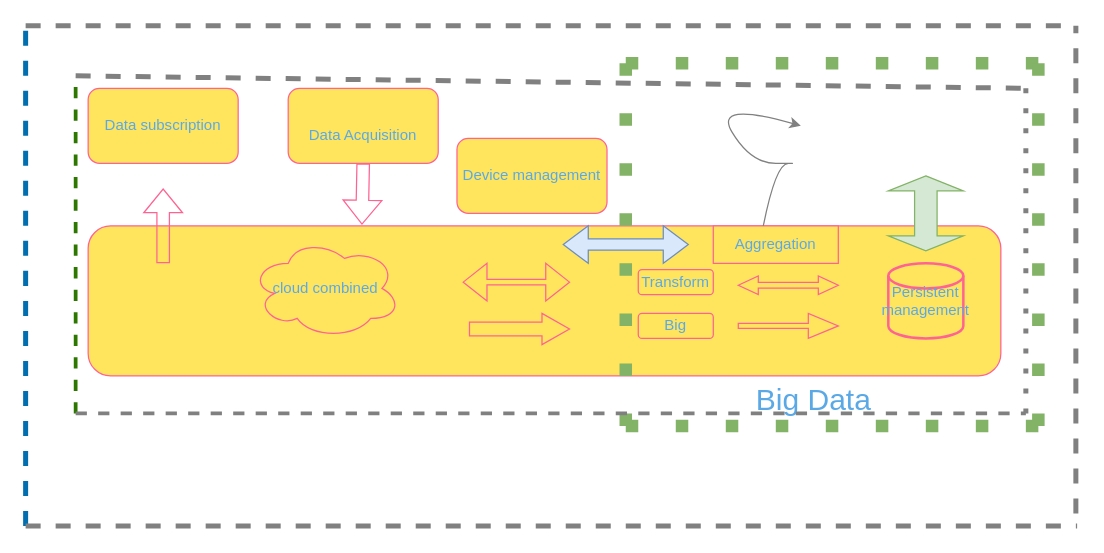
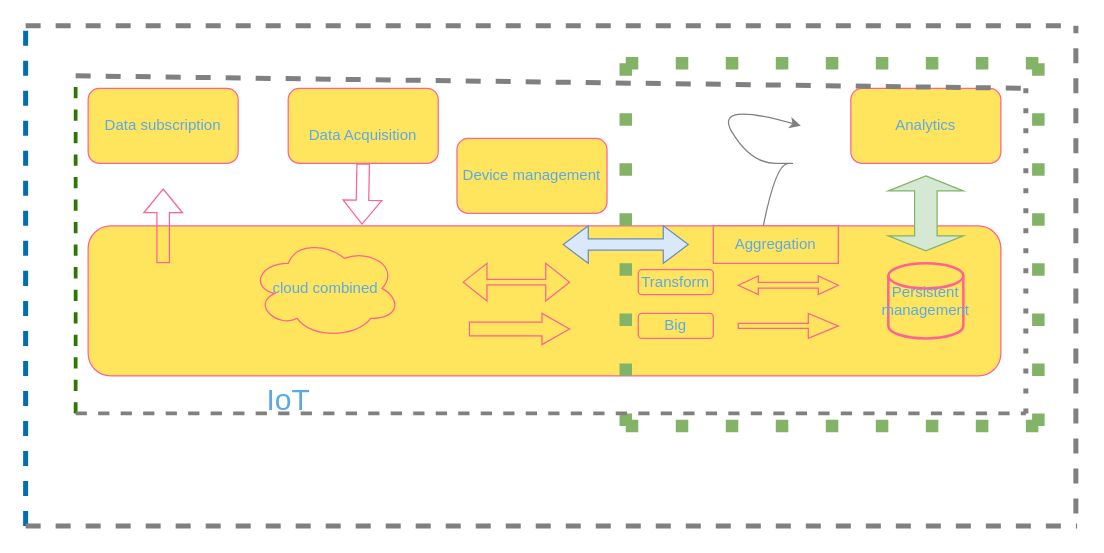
node "Analytics": added
node "IoT": added
node "Big Data": removed
